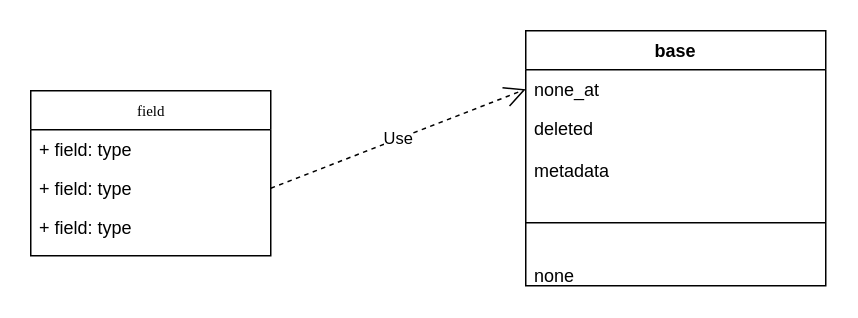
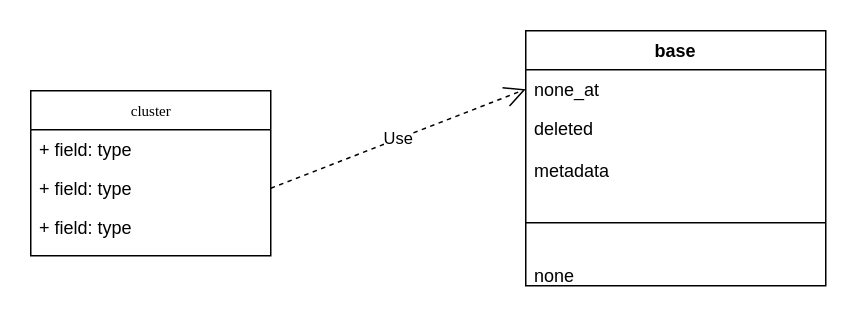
node "field": label "field" -> "cluster"
